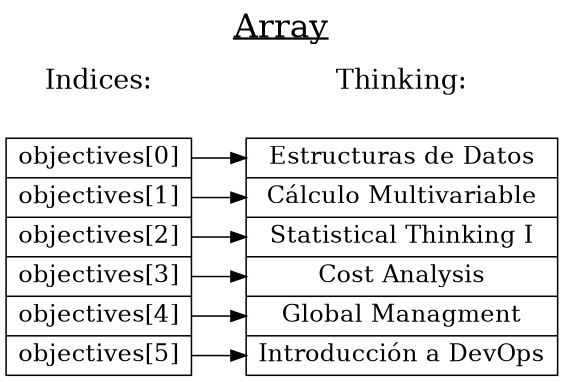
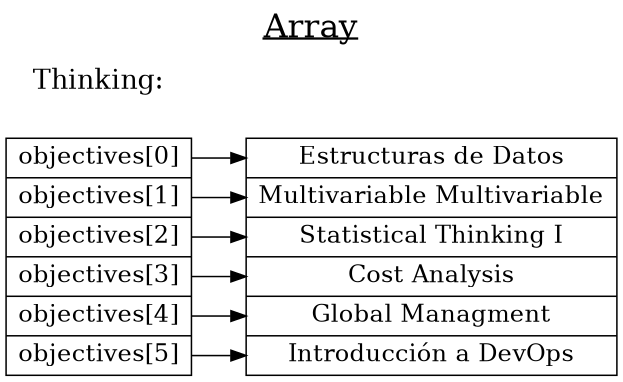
node "Indices:": removed
node "Estructuras de Datos": text "Cálculo Multivariable" -> "Multivariable Multivariable"
